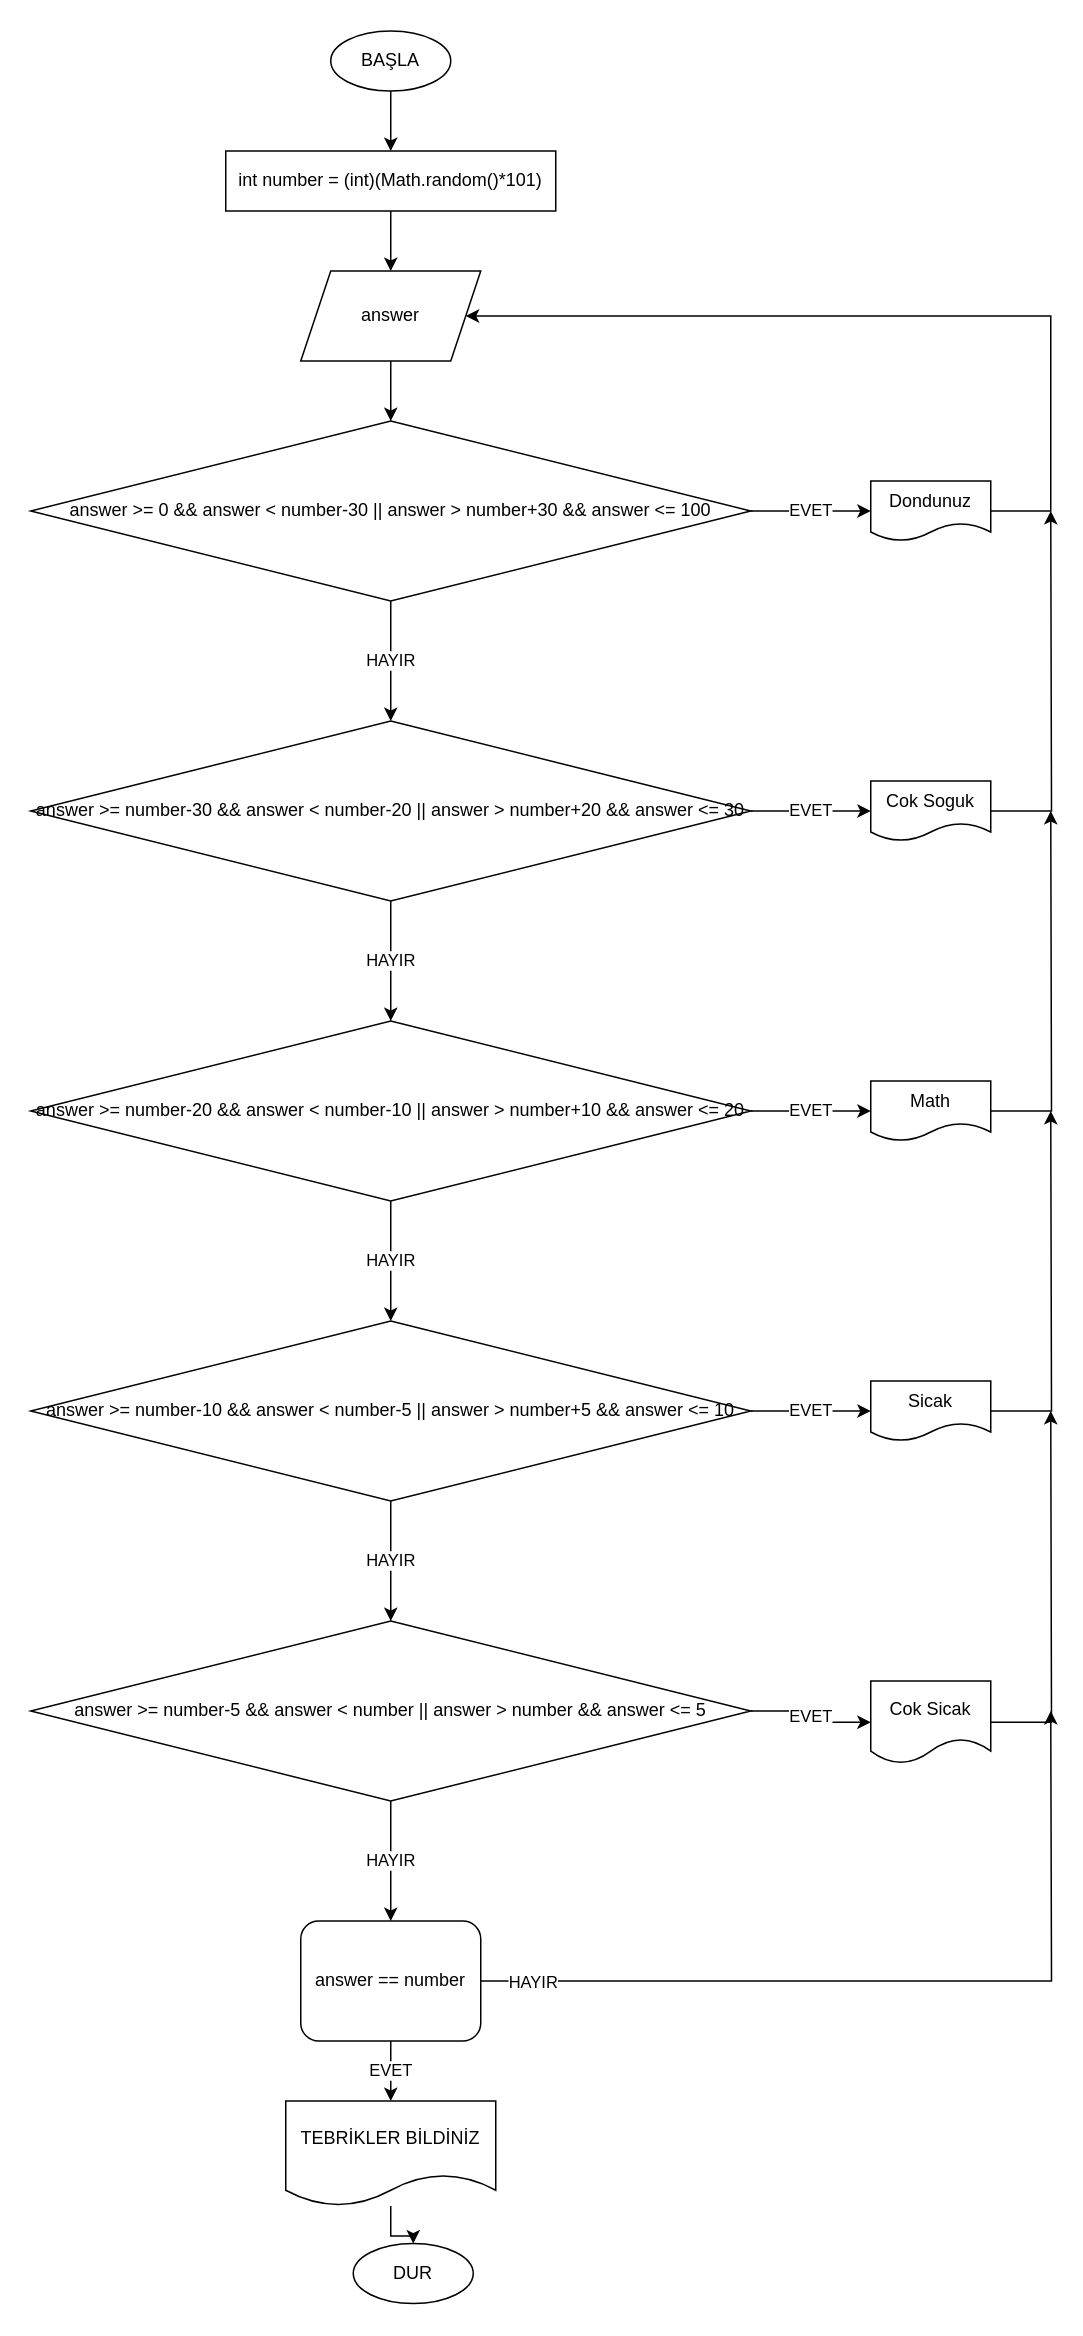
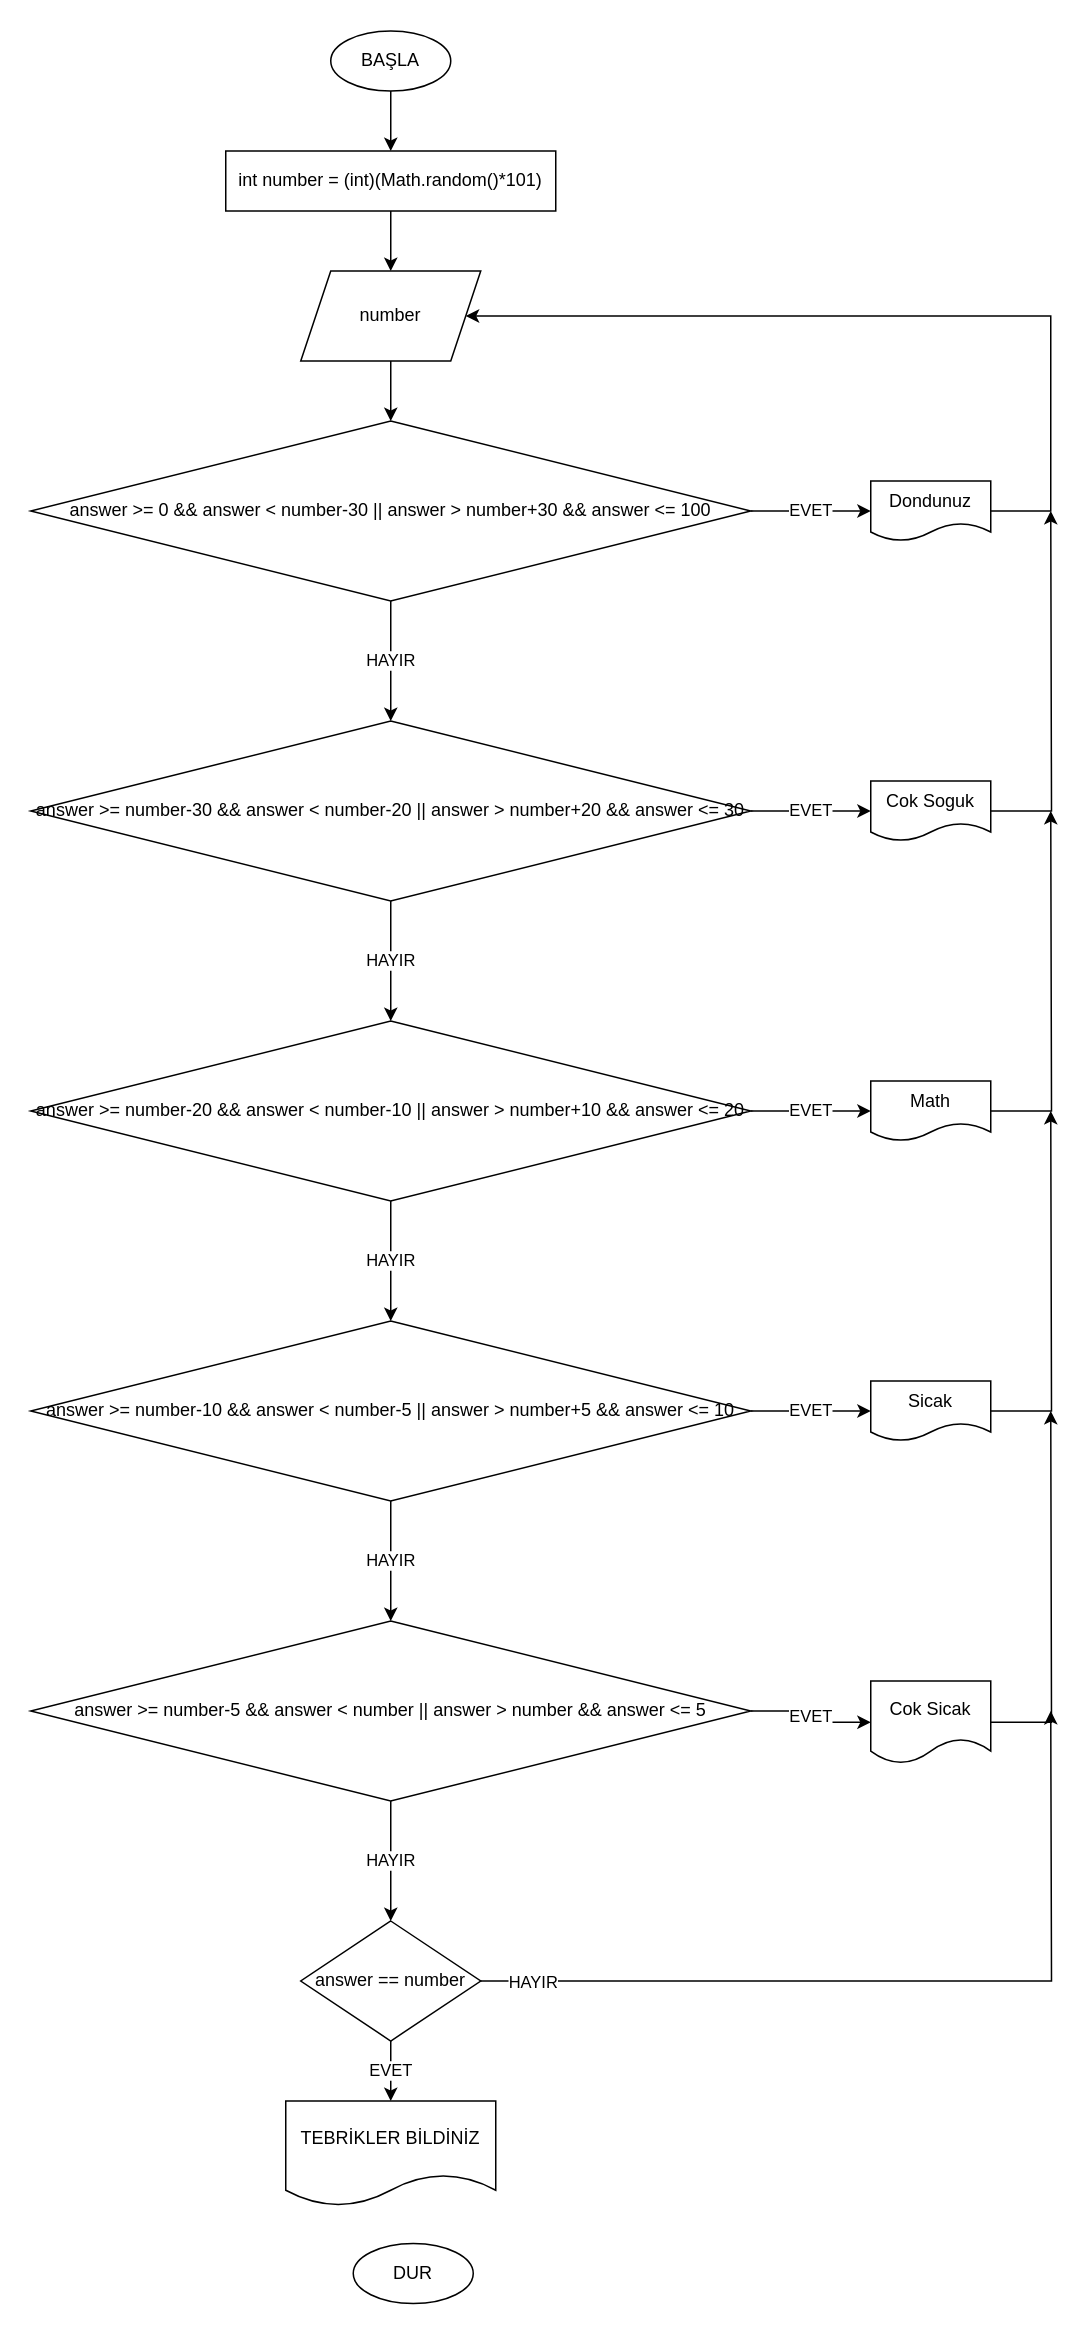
node "answer": label "answer" -> "number"
node "answer == number": shape rounded rectangle -> diamond
edge "TEBRİKLER BİLDİNİZ" -> "DUR": removed
